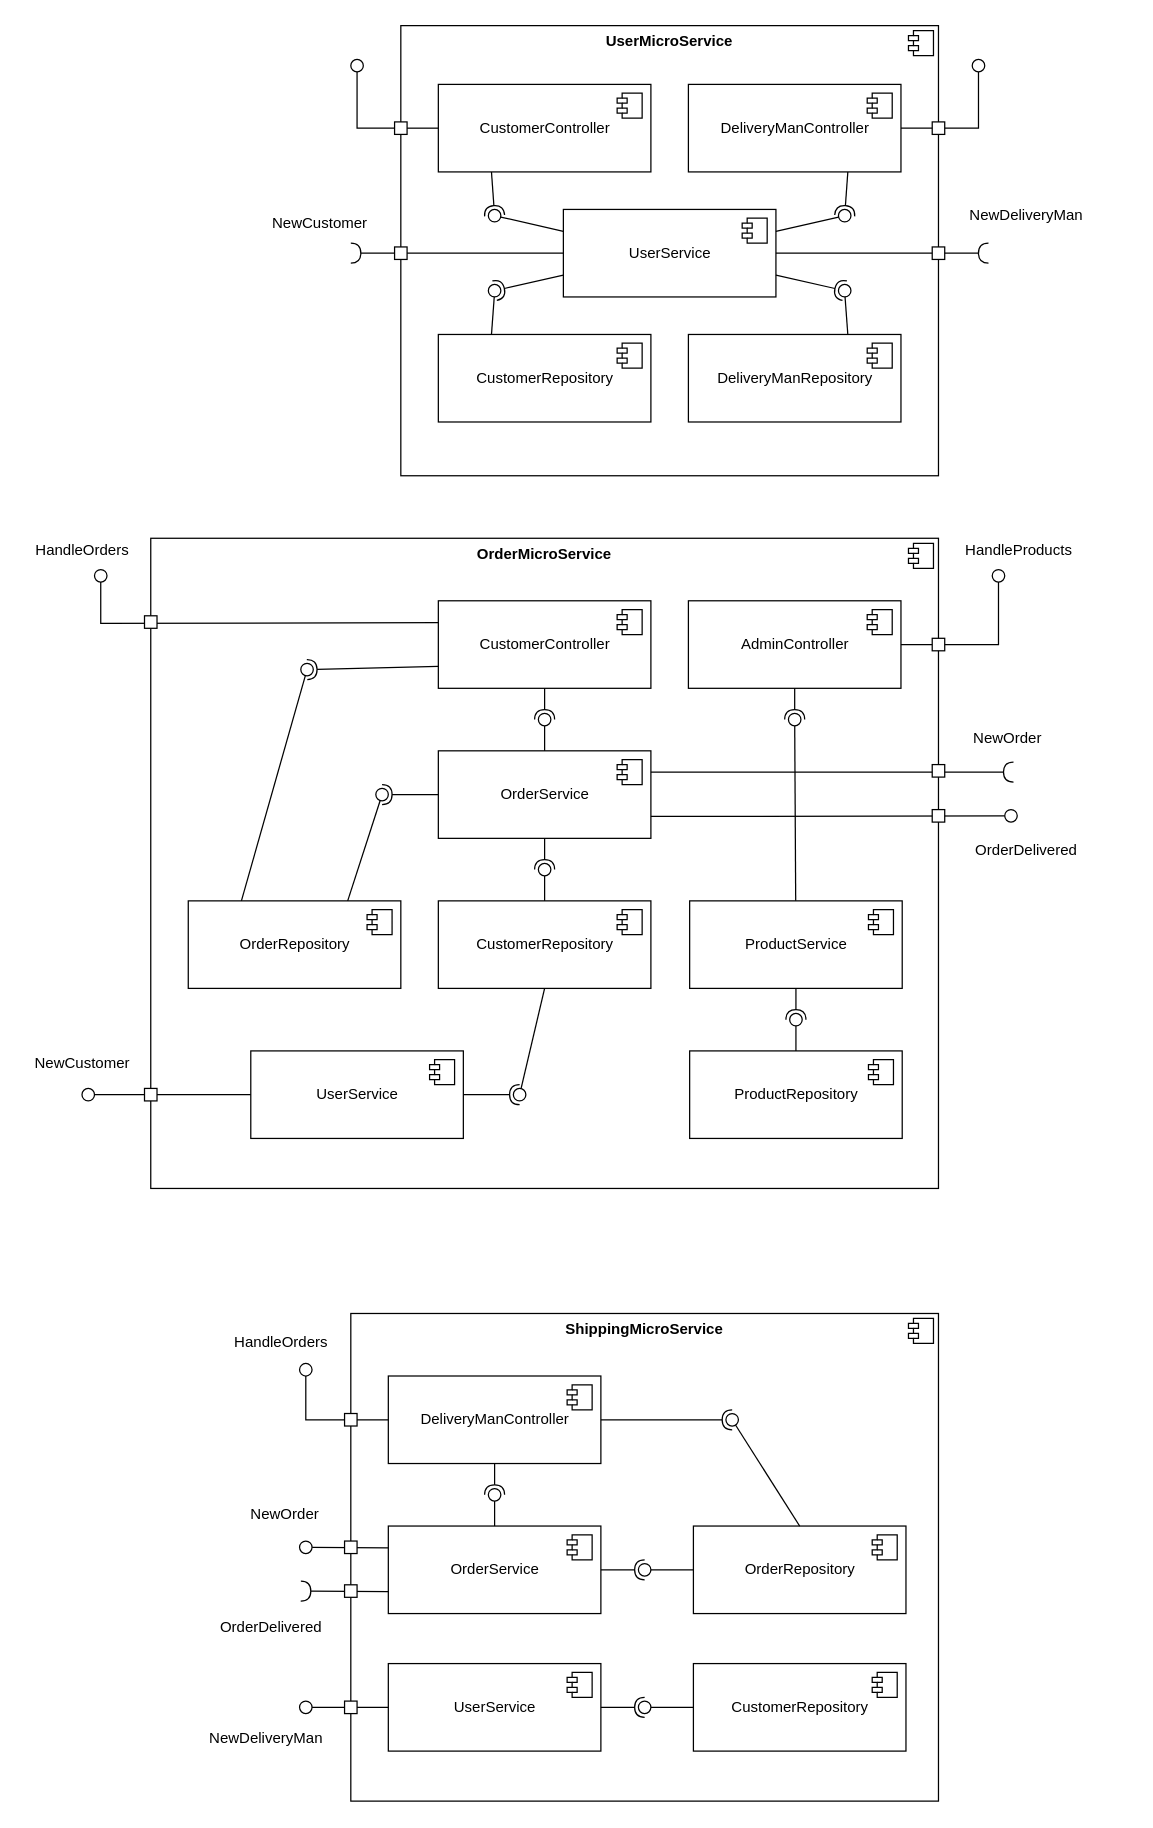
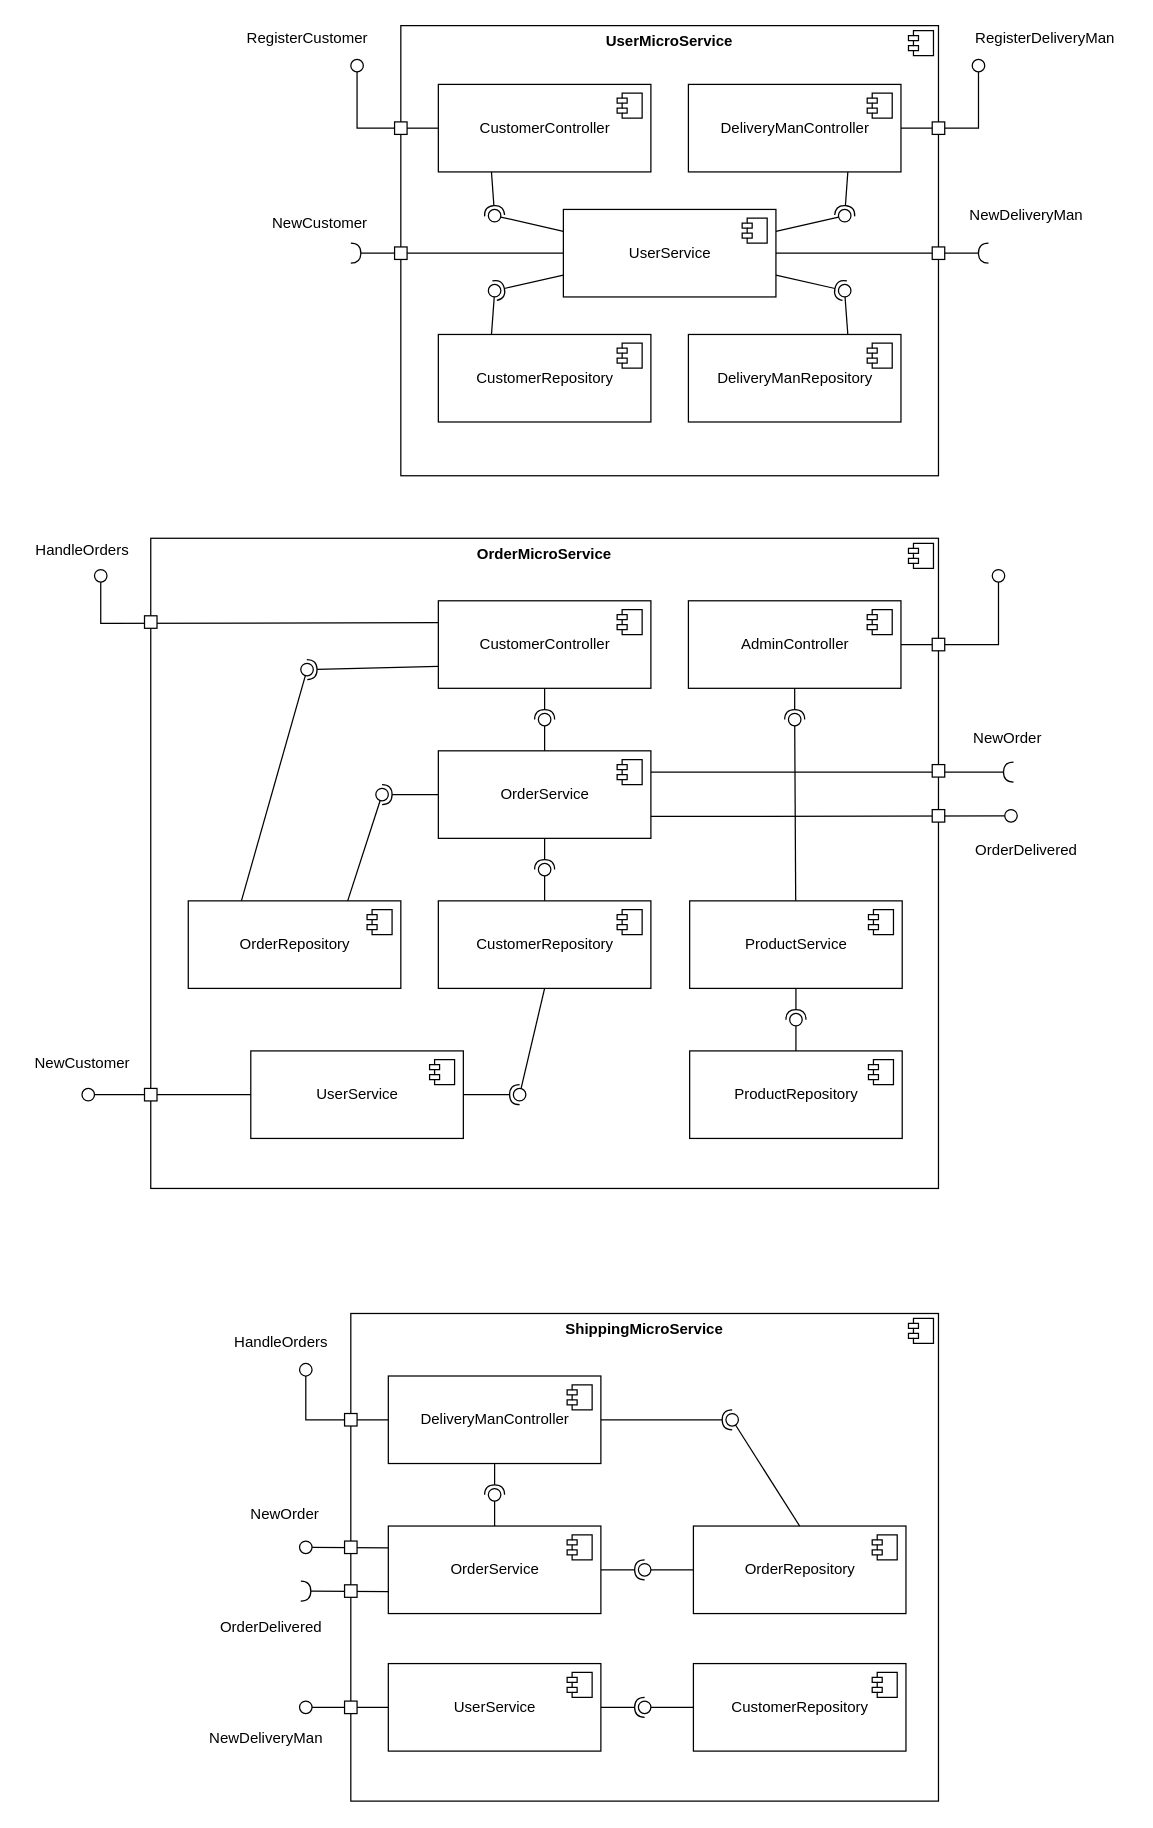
node "RegisterCustomer": added
node "RegisterDeliveryMan": added
node "HandleProducts": removed
